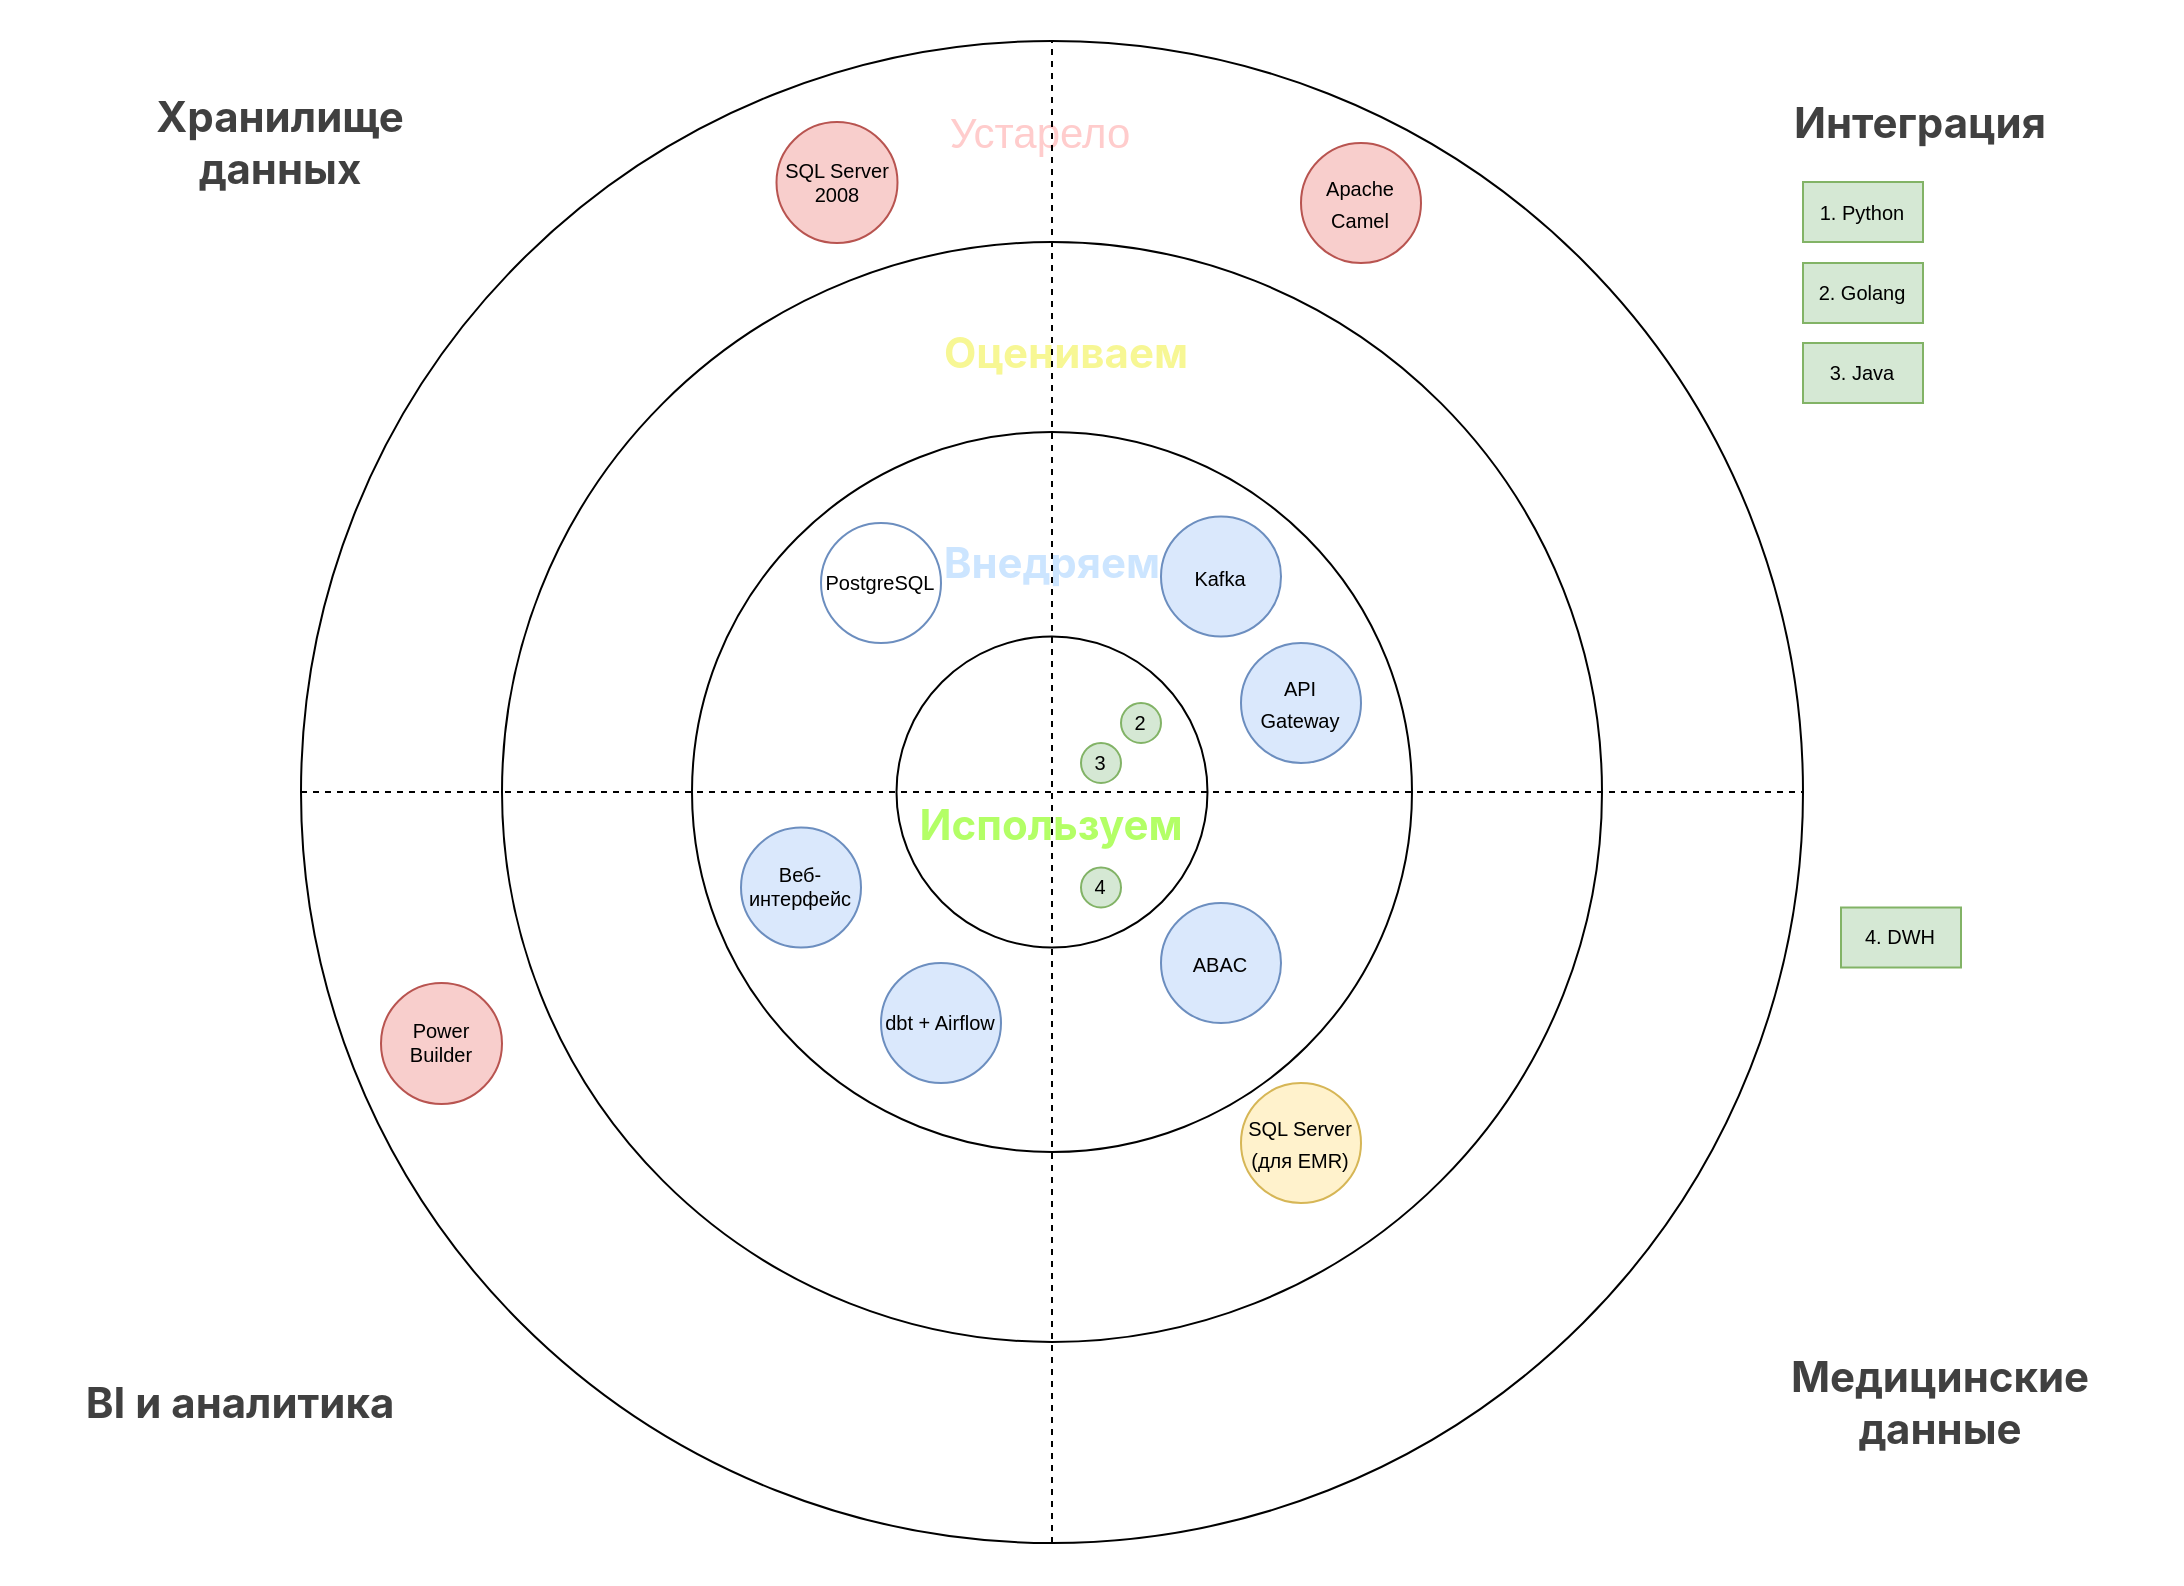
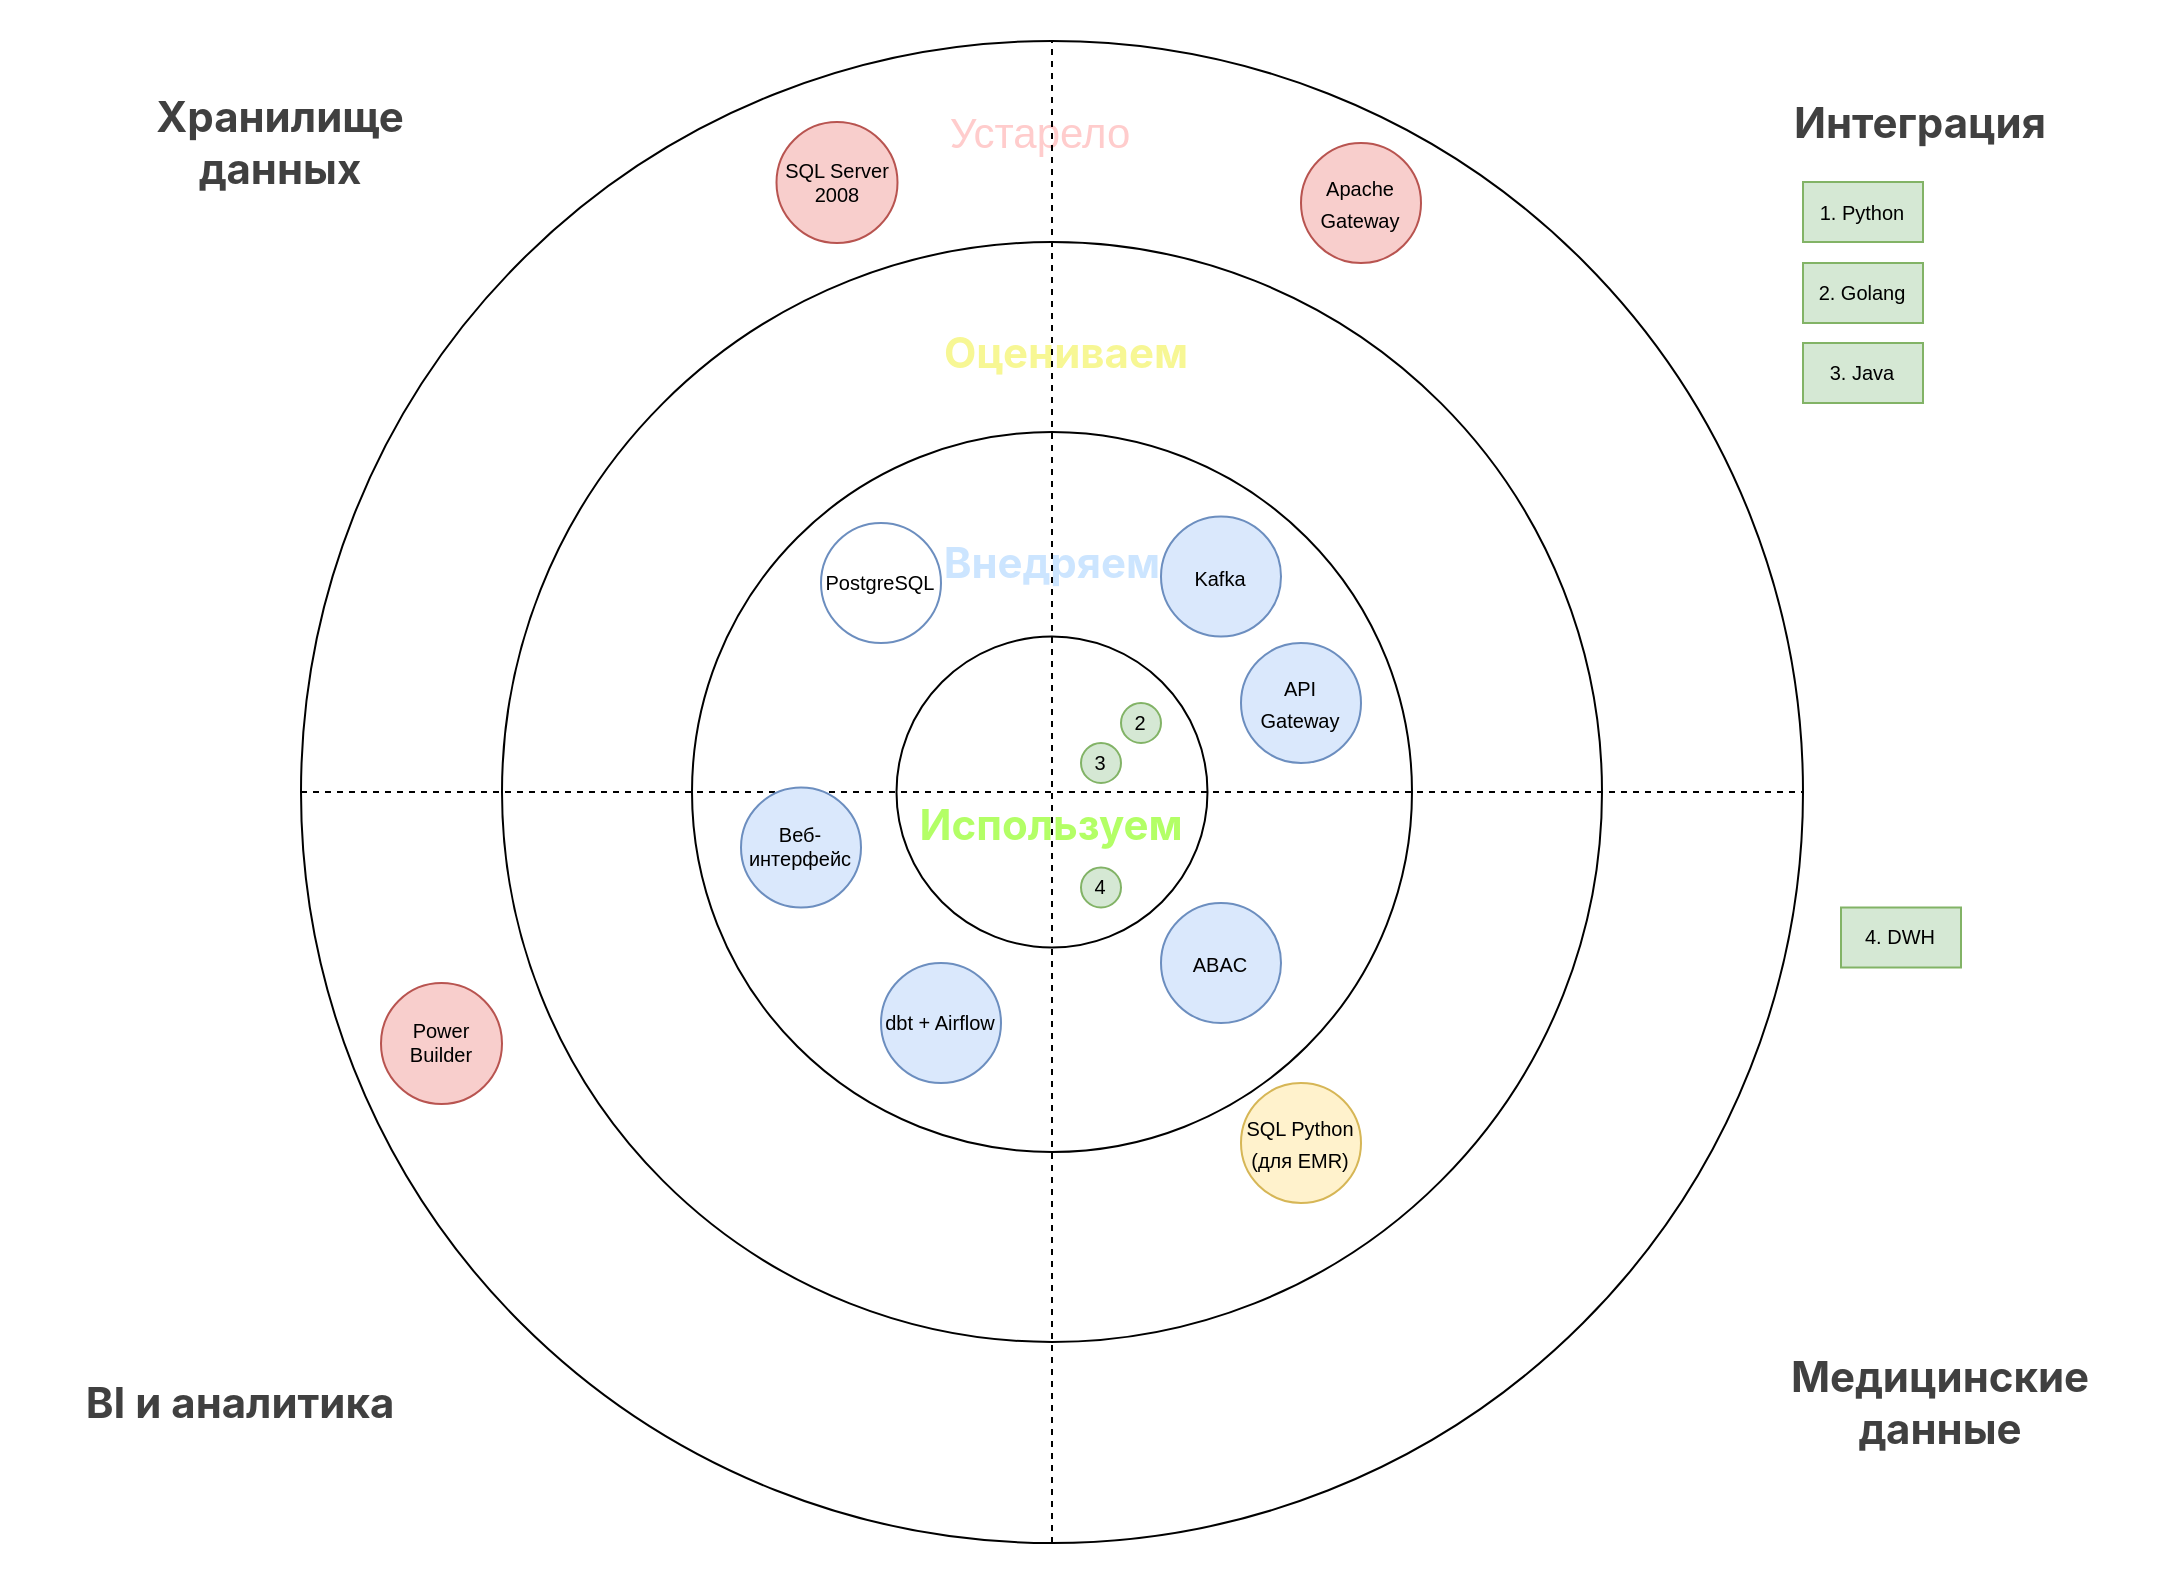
node "Apache Camel": label "Apache Camel" -> "Apache Gateway"
node "Веб-интерфейс": moved (801, 888) -> (801, 848)
node "SQL Server (для EMR)": label "SQL Server (для EMR)" -> "SQL Python (для EMR)"
